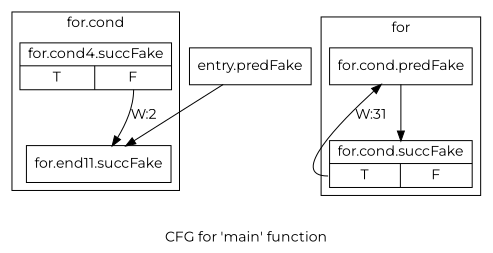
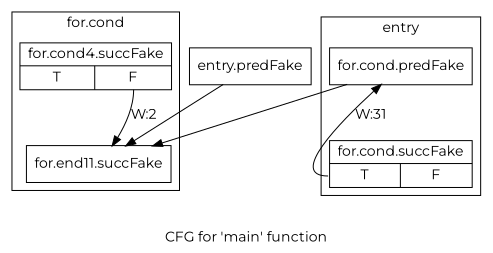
cluster "for": label "for" -> "entry"
edge "for.cond.predFake" -> "for.cond.succFake": now "for.cond.predFake" -> "for.end11.succFake"
